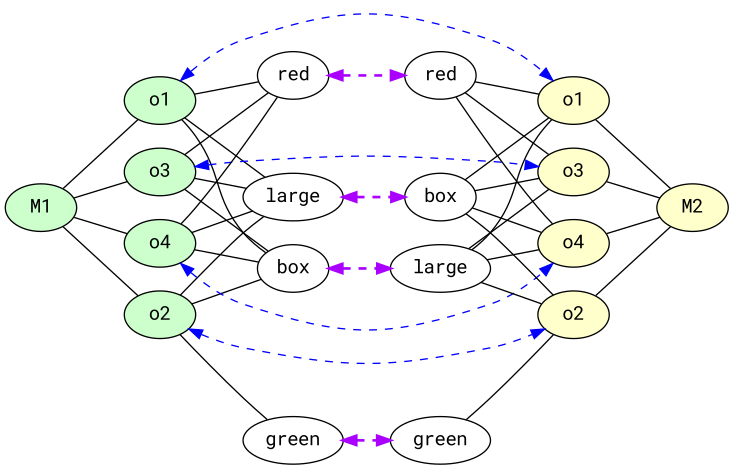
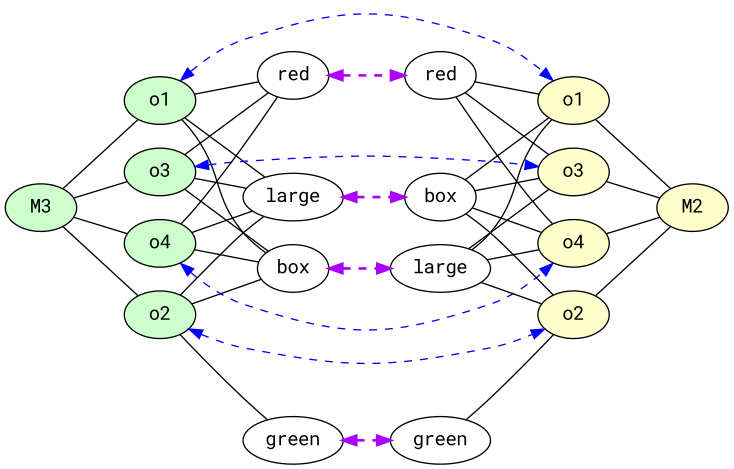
node "M1": label "M1" -> "M3"
